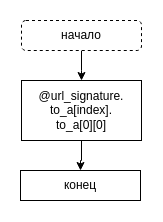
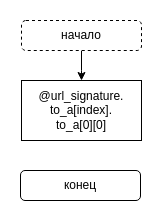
edge "@url_signature. to_a[index]. to_a[0][0]" -> "конец": removed
node "конец": shape rectangle -> rounded rectangle
